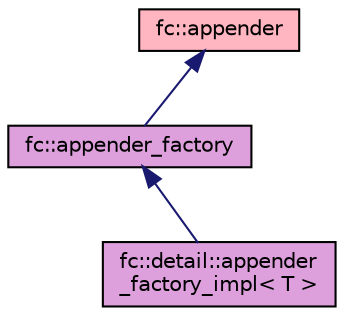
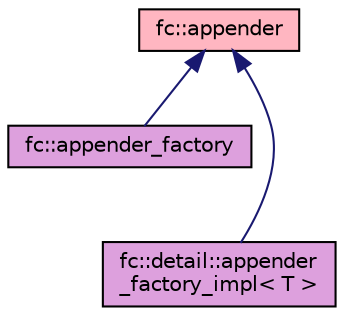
edge "fc::detail::appender _factory_impl< T >" -> "fc::appender_factory": now "fc::detail::appender _factory_impl< T >" -> "fc::appender"
